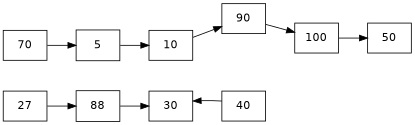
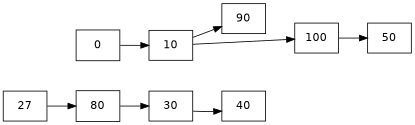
edge "90" -> "100": now "10" -> "100"
node "70": removed
node "5": label "5" -> "0"
edge "40" -> "30": reversed
node "88": label "88" -> "80"
